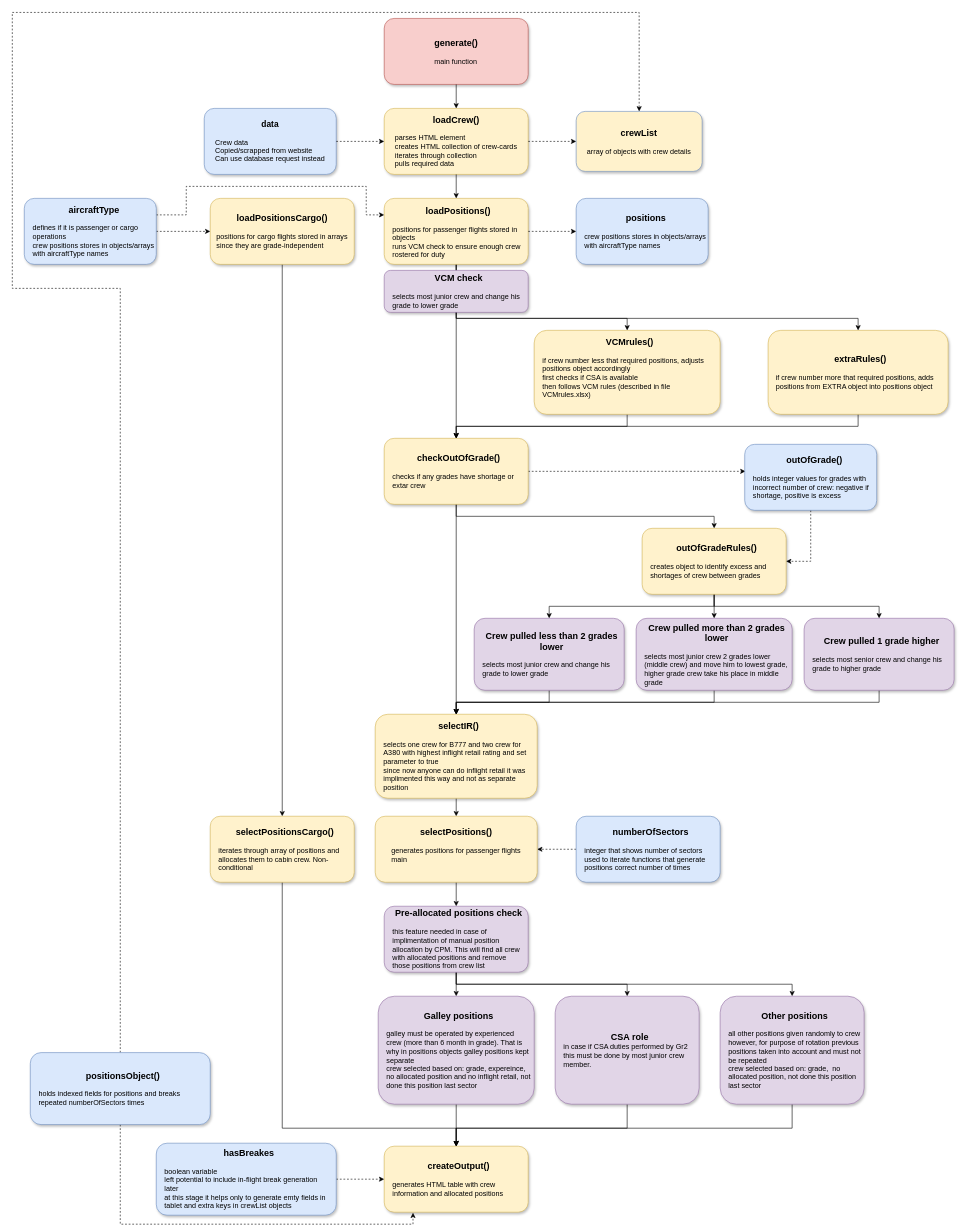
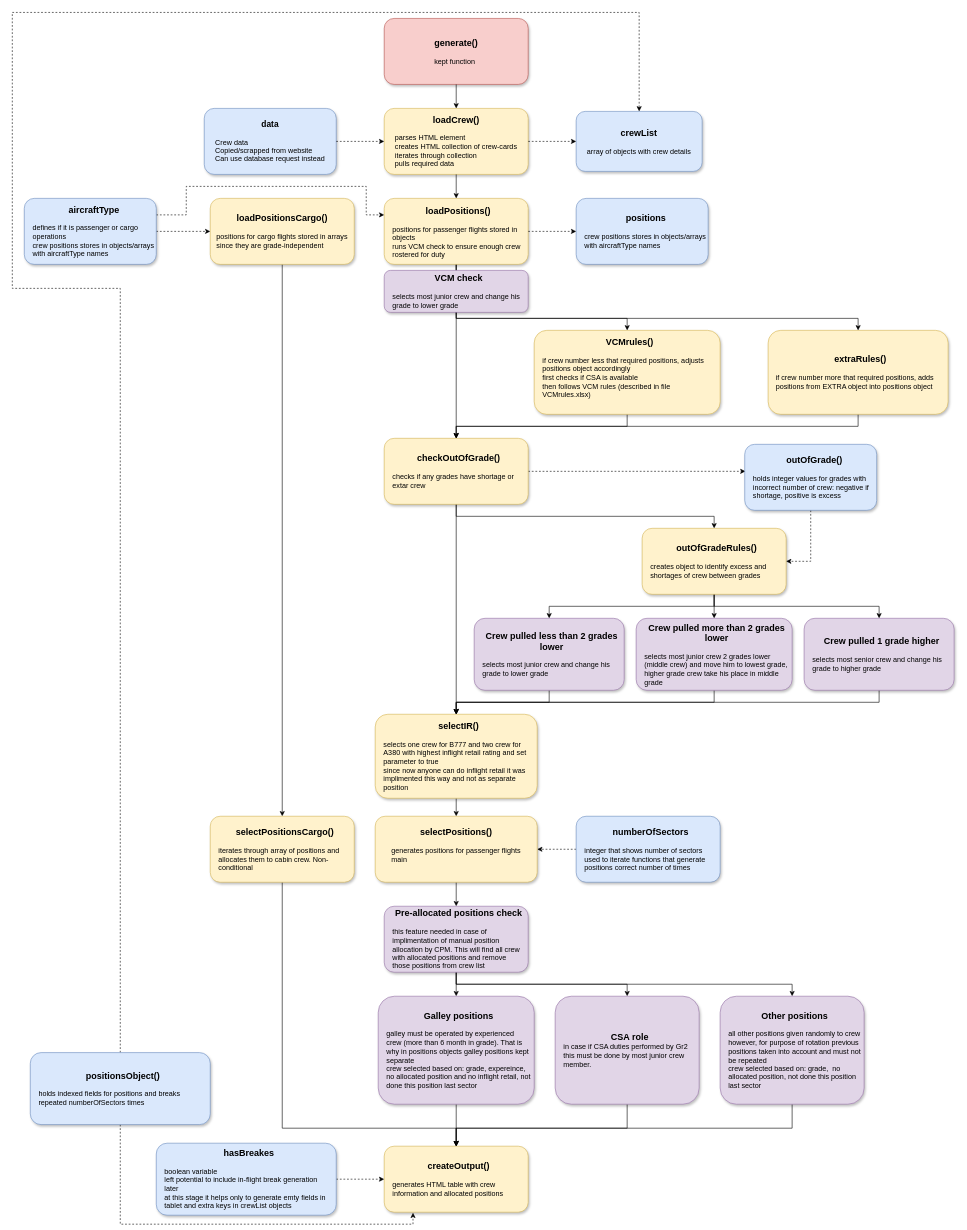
node "generate() main function": label "generate() main function" -> "generate() kept function"
node "crewList array of objects with crew details": fillcolor #fff2cc -> #dae8fc
